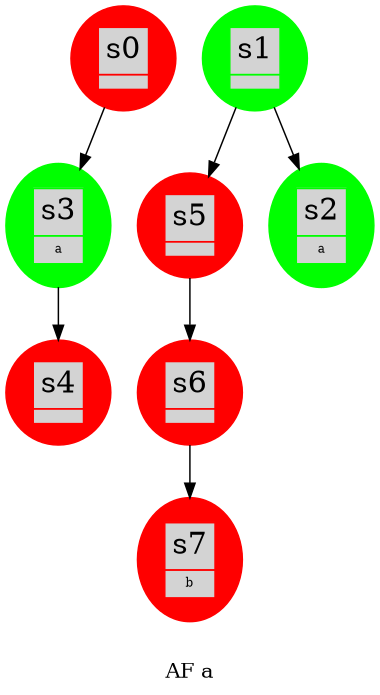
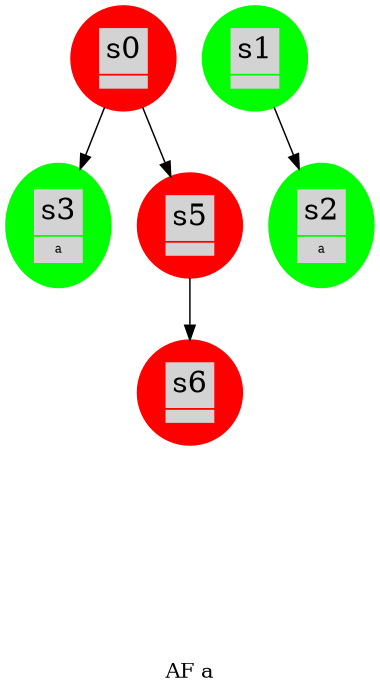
edge "s1" -> "s5": now "s0" -> "s5"
node "s4": removed
node "s7": removed
